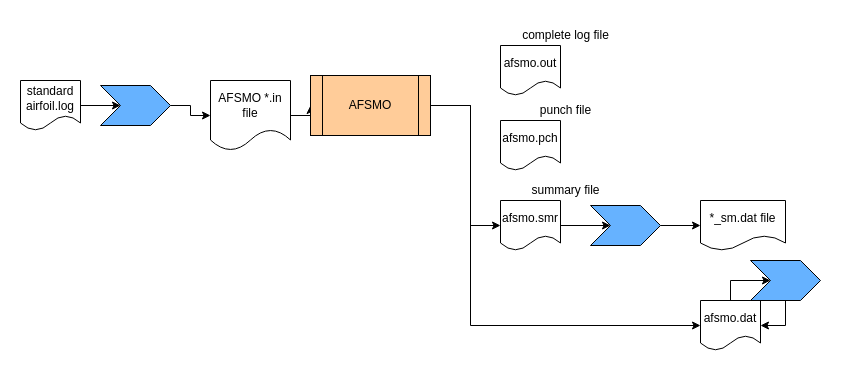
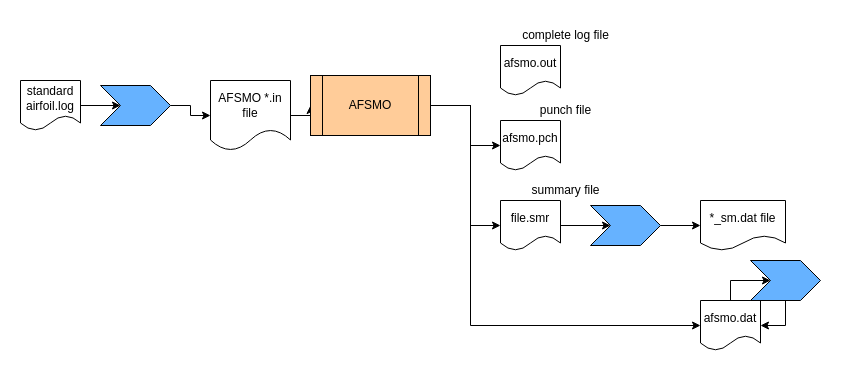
edge "AFSMO" -> "afsmo.pch": added
node "afsmo.smr": label "afsmo.smr" -> "file.smr"
